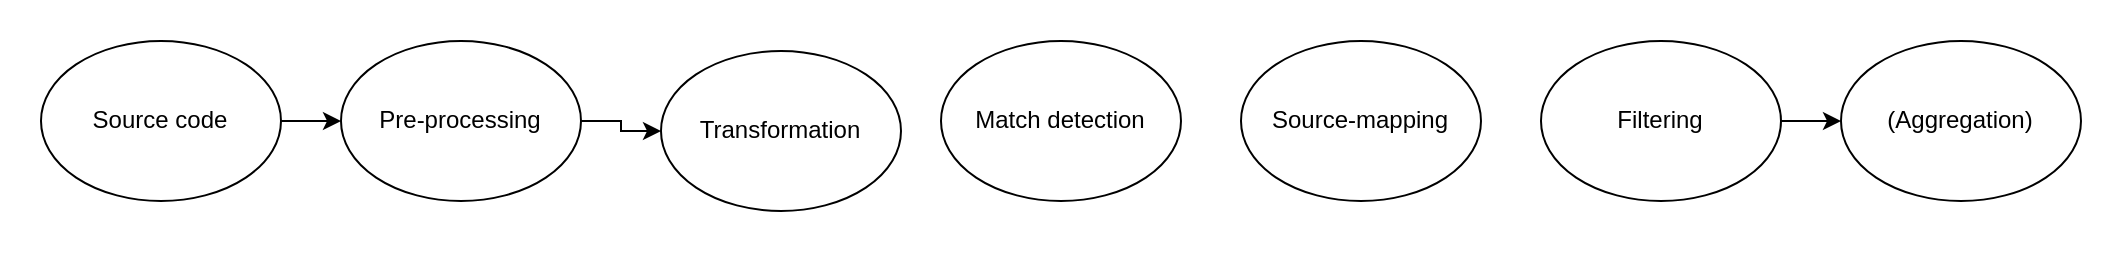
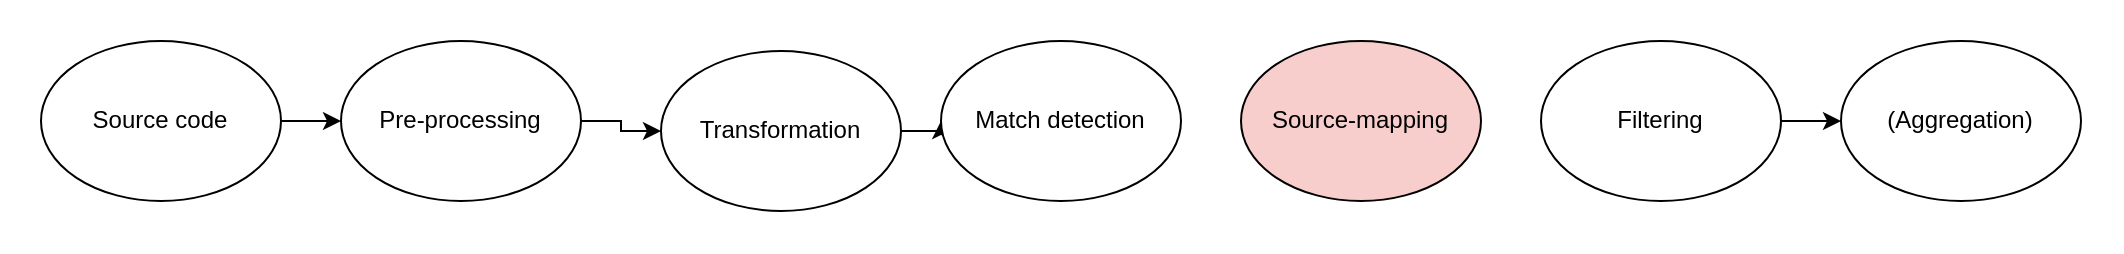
node "Source-mapping": fillcolor #ffffff -> #f8cecc
edge "Transformation" -> "Match detection": added
